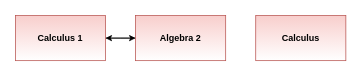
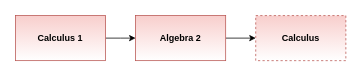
edge "Algebra 2" -> "Calculus 1": now "Algebra 2" -> "Calculus"
node "Calculus": style solid -> dashed
